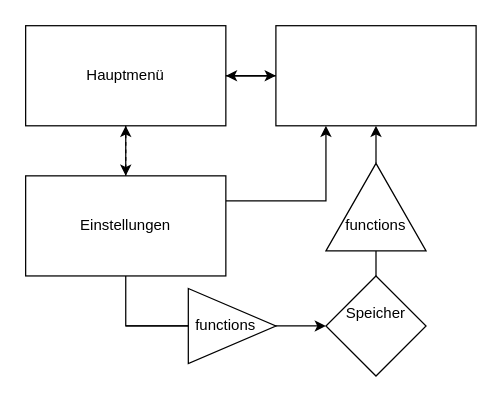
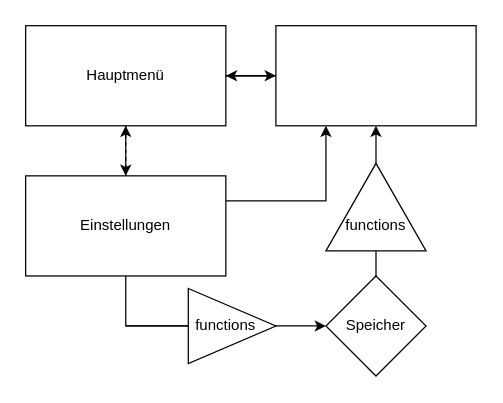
node "Speicher": moved (376, 313) -> (376, 326)
